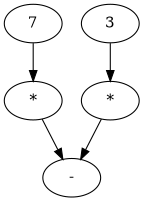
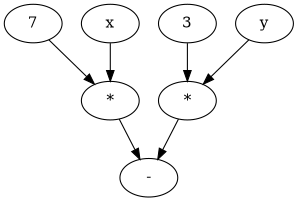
node "x": added
node "y": added
